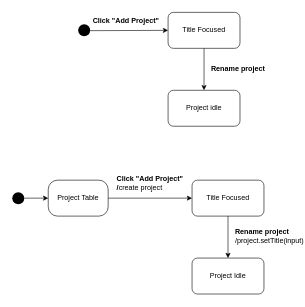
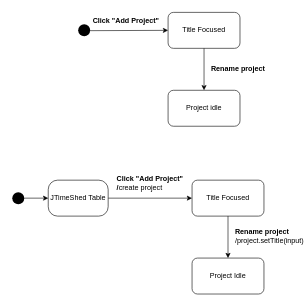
node "Project Table": label "Project Table" -> "JTimeShed Table"
